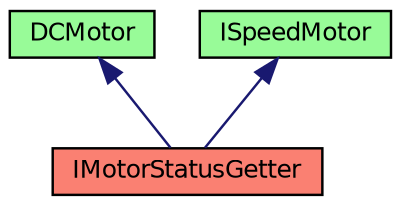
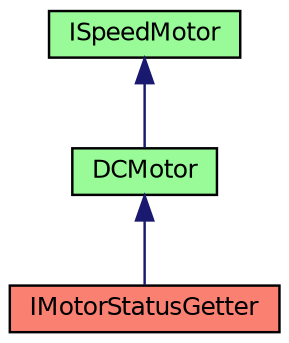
edge "IMotorStatusGetter" -> "ISpeedMotor": now "DCMotor" -> "ISpeedMotor"
